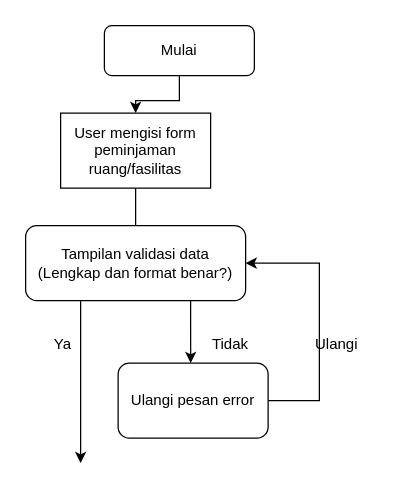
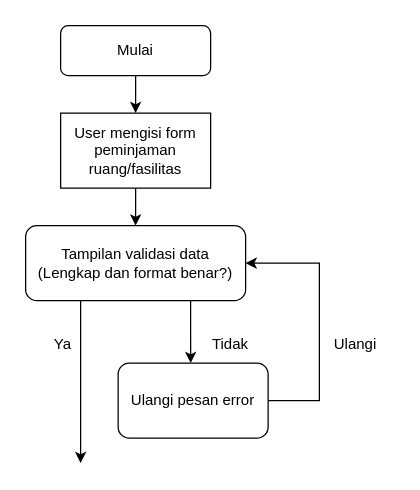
node "Mulai": moved (179, 51) -> (136, 51)
edge "User mengisi form peminjaman ruang/fasilitas" -- "Tampilan validasi data (Lengkap dan format benar?)": arrowhead none -> classic
node "Ulangi": moved (337, 344) -> (356, 344)
